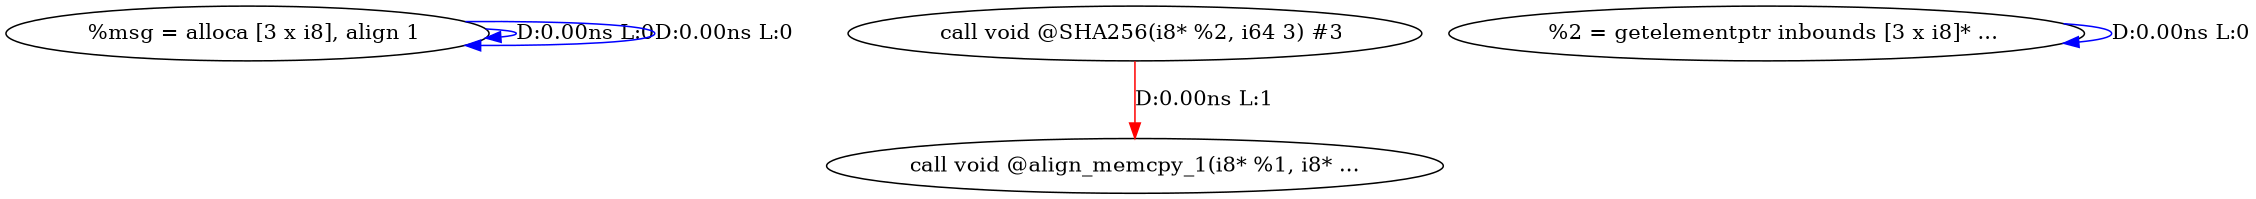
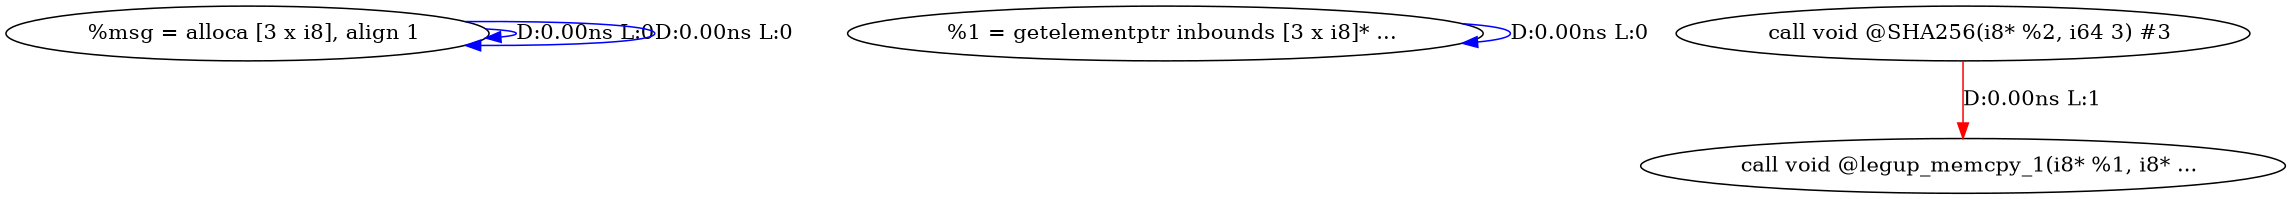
node "%1 = getelementptr inbounds [3 x i8]* ...": added
node "%2 = getelementptr inbounds [3 x i8]* ...": removed
node "call void @align_memcpy_1(i8* %1, i8* ...": label "call void @align_memcpy_1(i8* %1, i8* ..." -> "call void @legup_memcpy_1(i8* %1, i8* ..."
